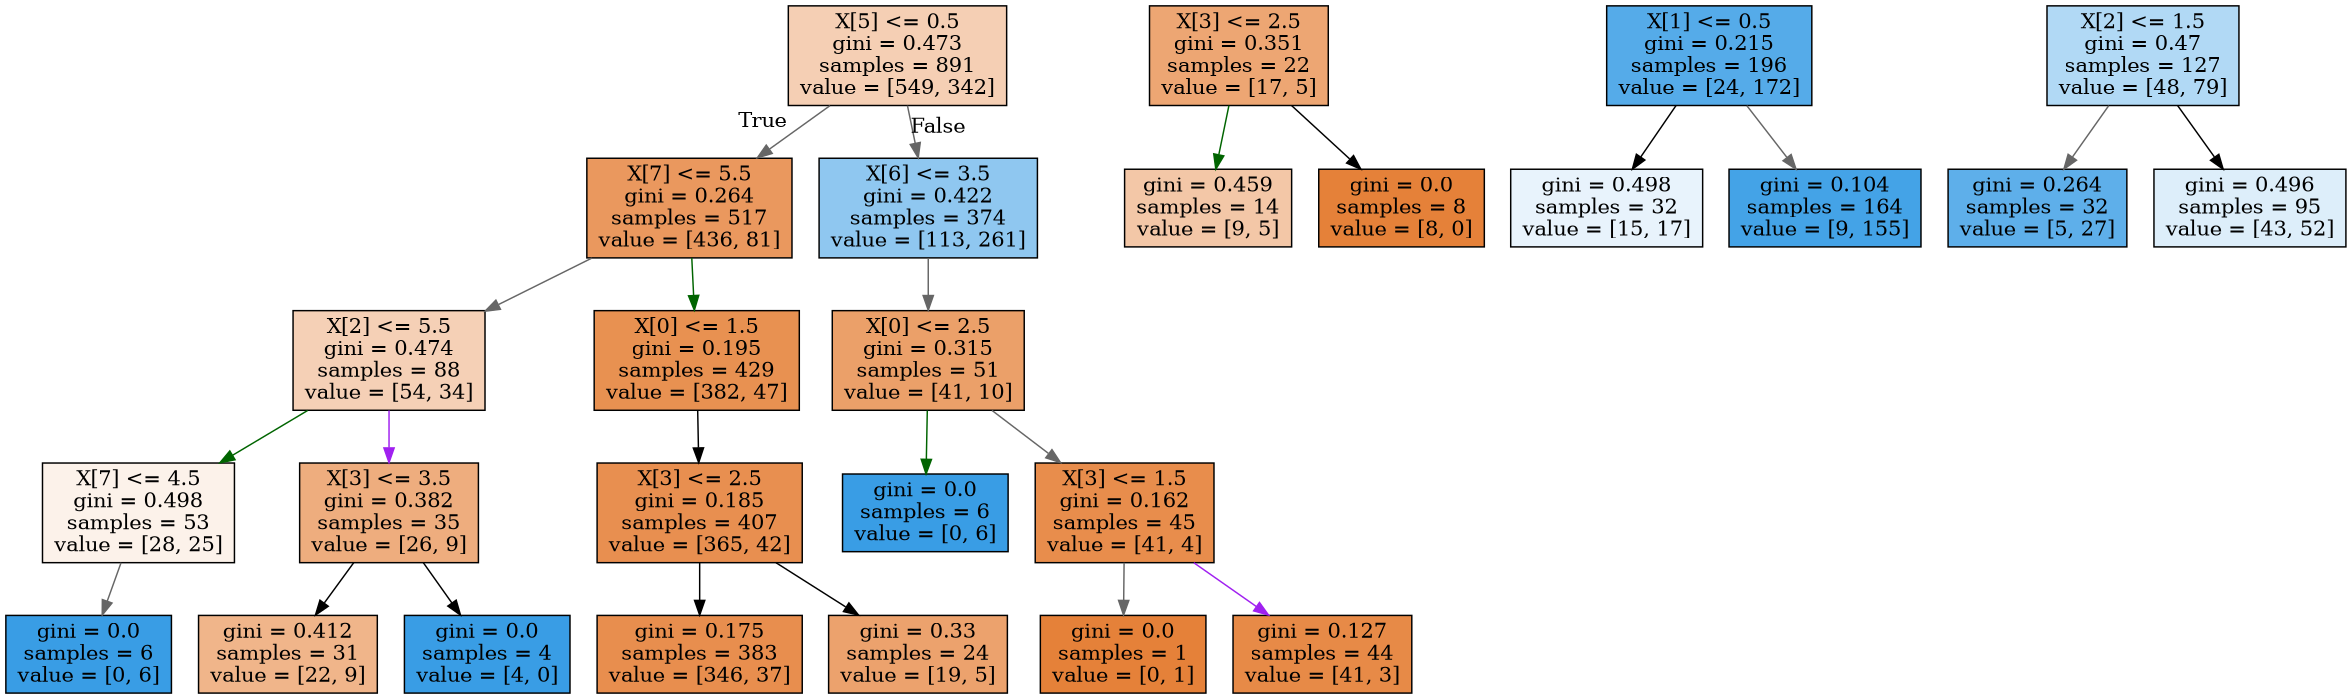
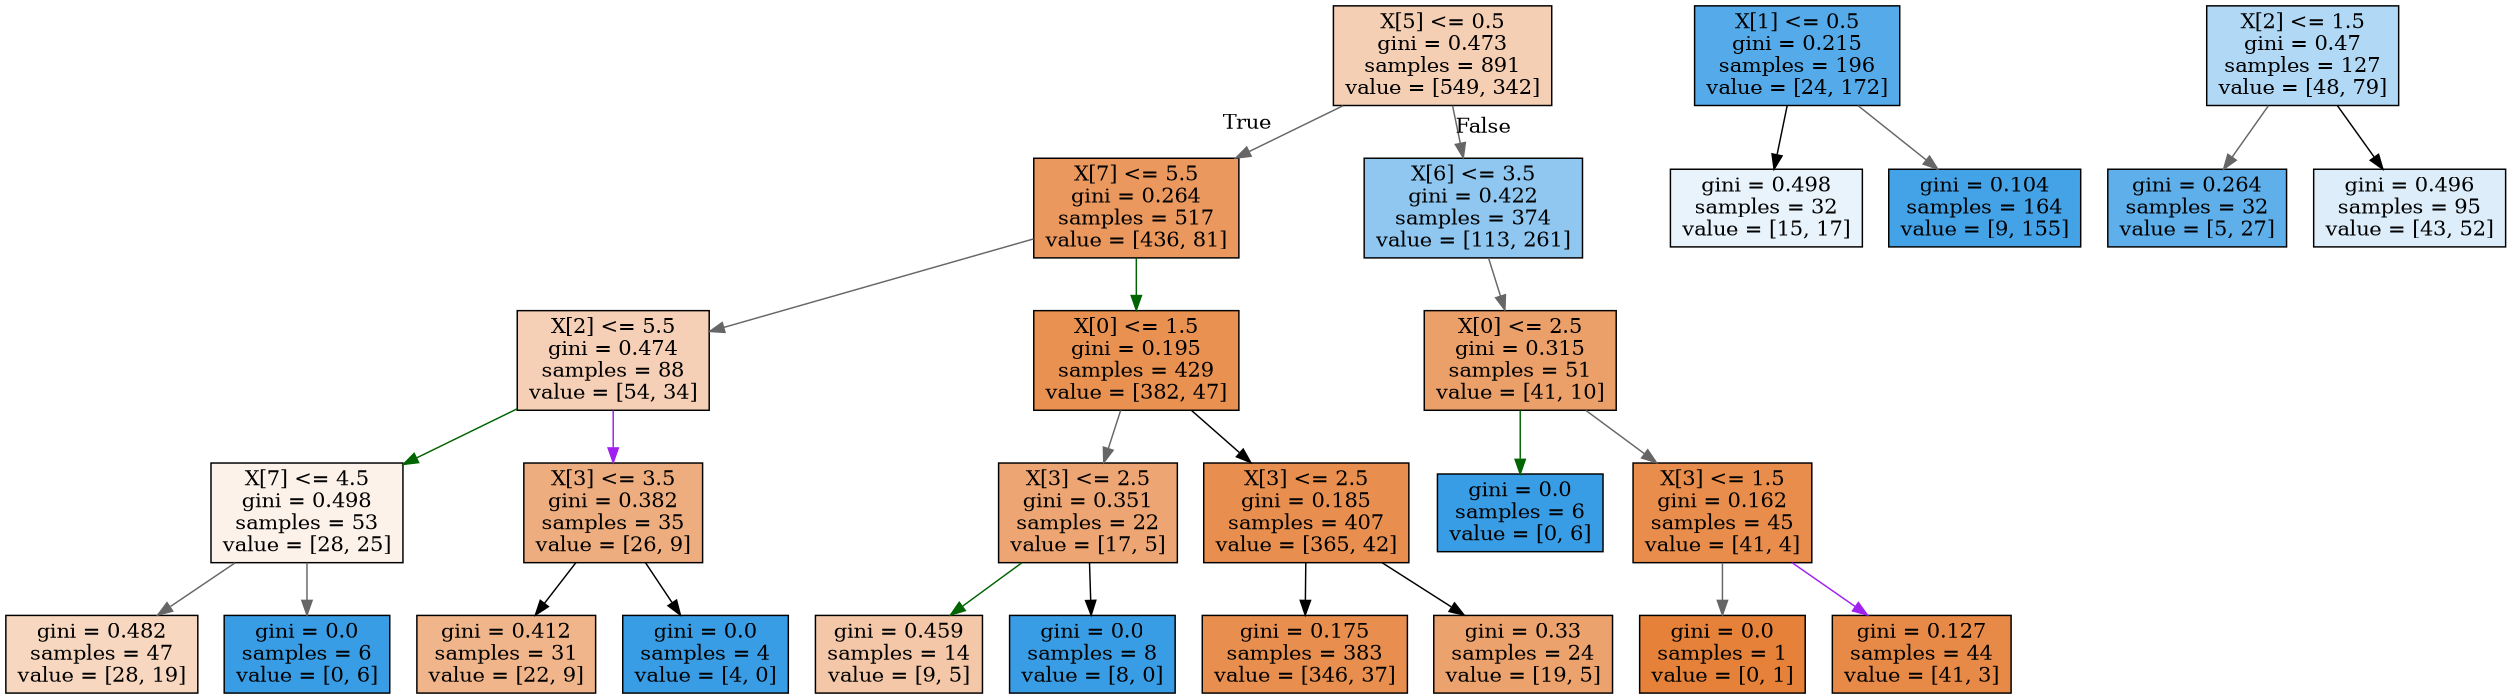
node "gini = 0.0 samples = 8 value = [8, 0]": fillcolor #e58139 -> #399de5
edge "X[0] <= 1.5 gini = 0.195 samples = 429 value = [382, 47]" -> "X[3] <= 2.5 gini = 0.351 samples = 22 value = [17, 5]": added
node "gini = 0.482 samples = 47 value = [28, 19]": added
